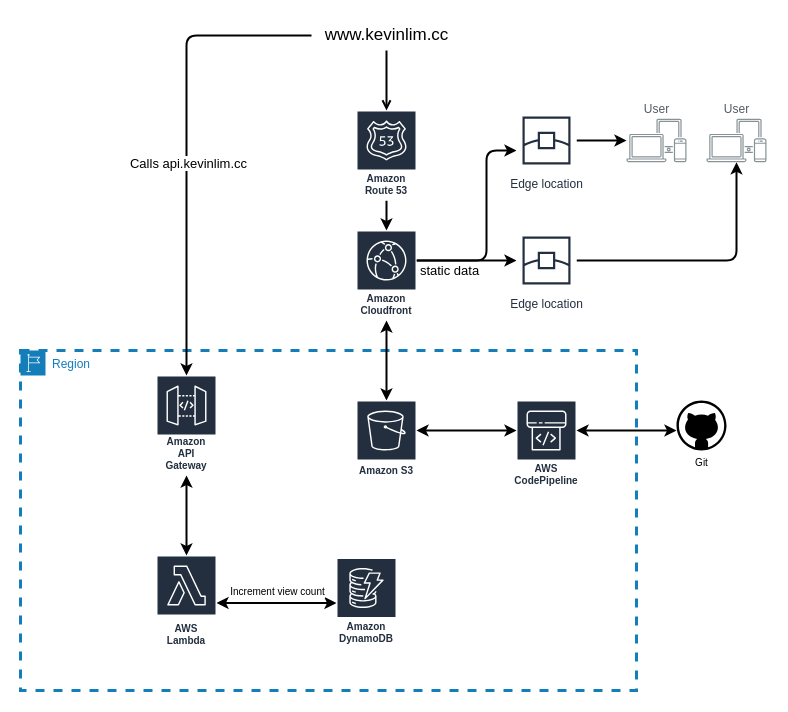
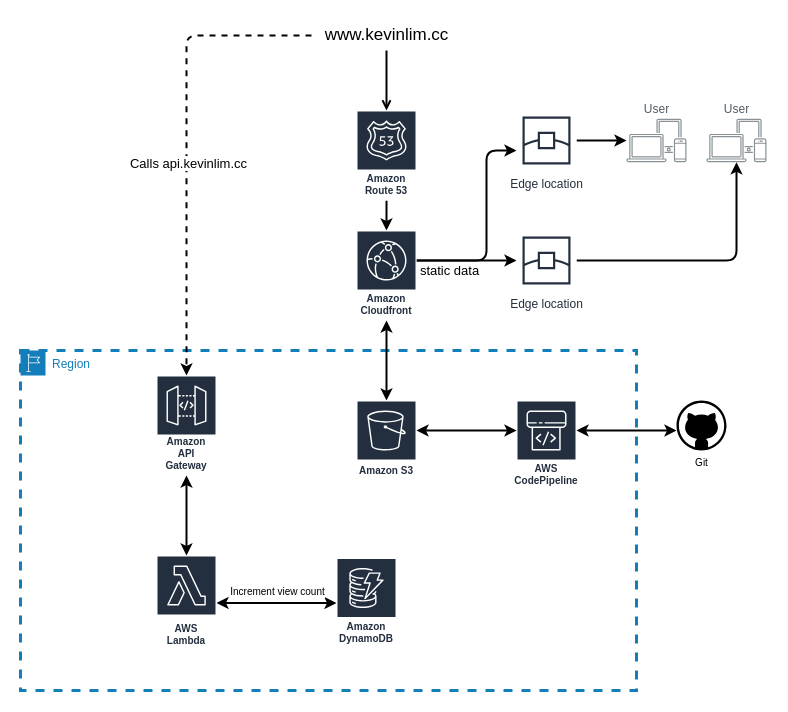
edge "www.kevinlim.cc" -> "Amazon API Gateway": style solid -> dashed
